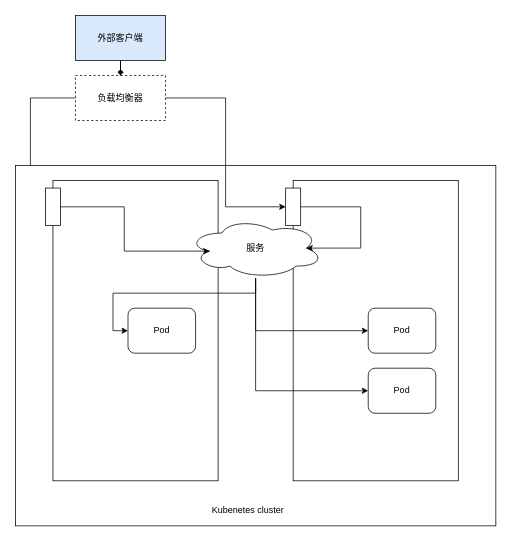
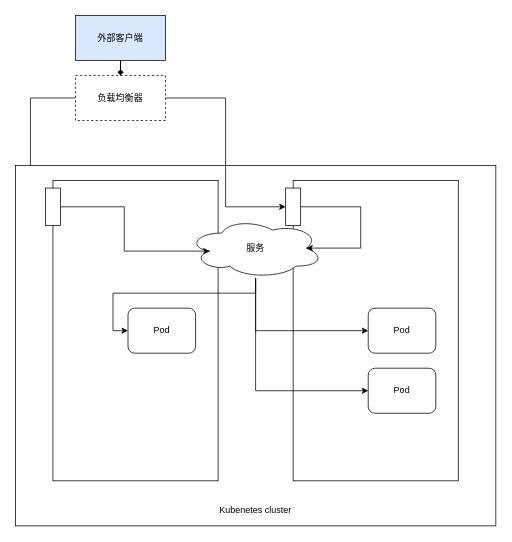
node "Kubenetes cluster": moved (248, 510) -> (255, 510)
